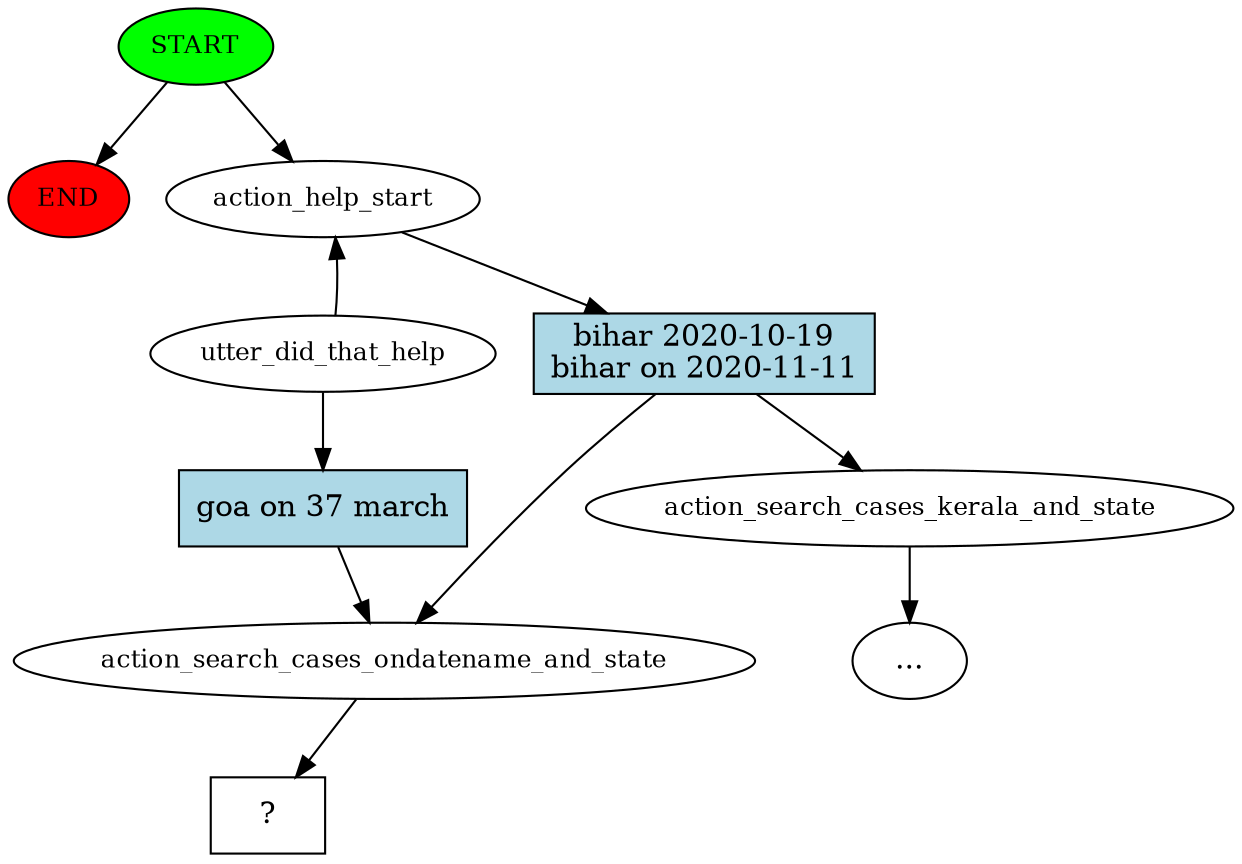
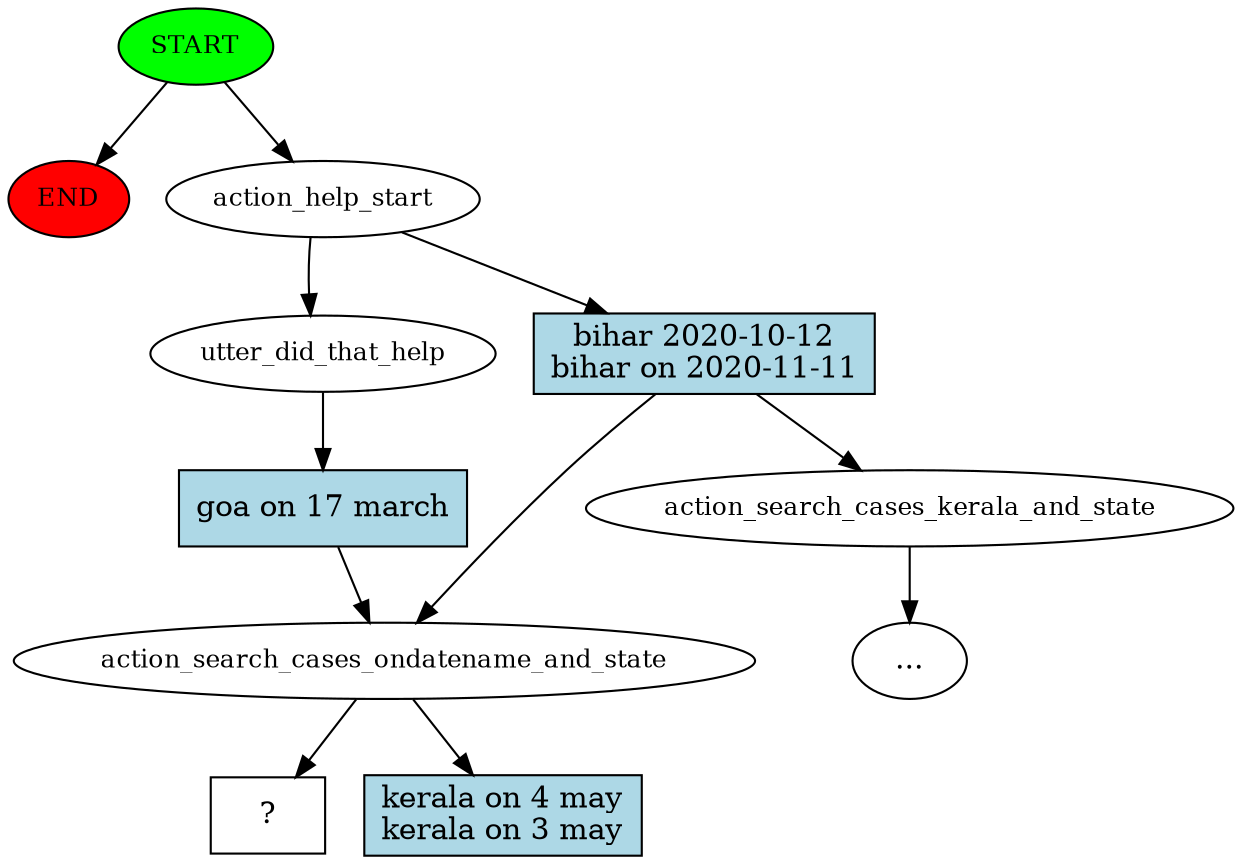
edge "utter_did_that_help" -> "action_help_start": reversed
node "bihar 2020-10-19 bihar on 2020-11-11": label "bihar 2020-10-19 bihar on 2020-11-11" -> "bihar 2020-10-12 bihar on 2020-11-11"
node "goa on 37 march": label "goa on 37 march" -> "goa on 17 march"
node "kerala on 4 may kerala on 3 may": added
